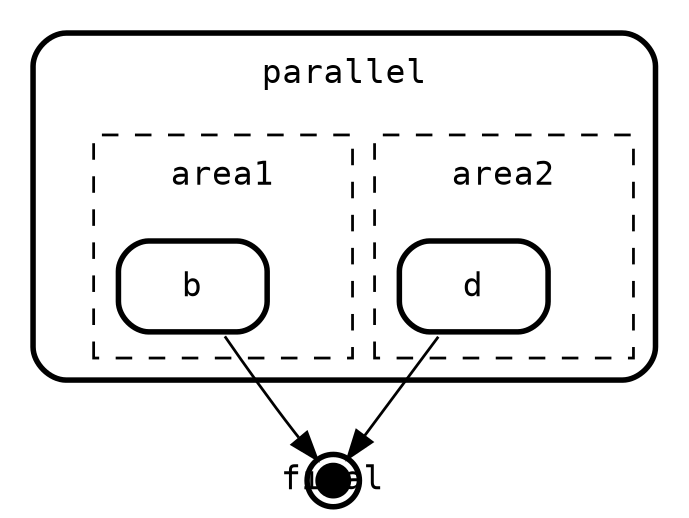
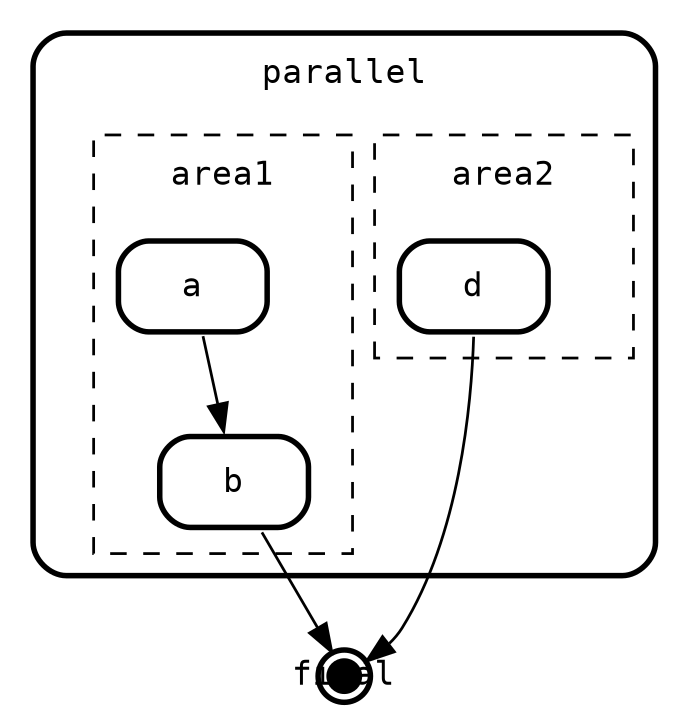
node "a": added
